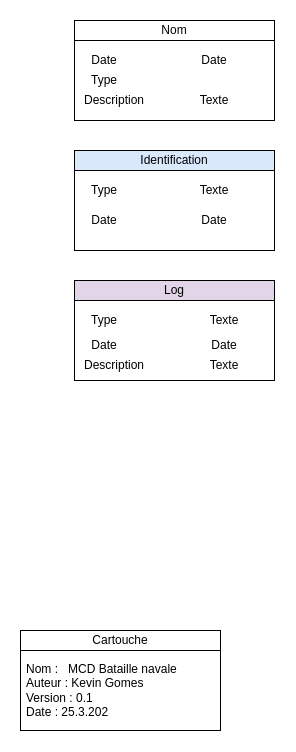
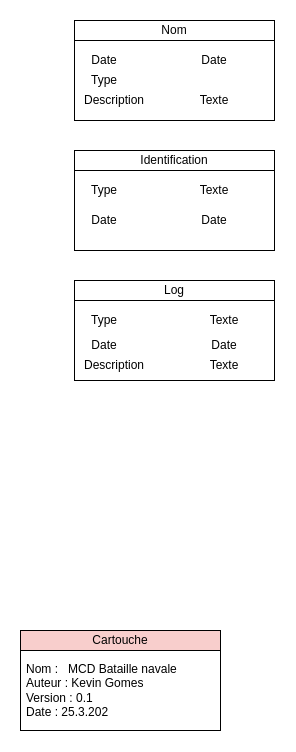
node "Identification": fillcolor #dae8fc -> #ffffff
node "Log": fillcolor #e1d5e7 -> #ffffff
node "Cartouche": fillcolor #ffffff -> #f8cecc
